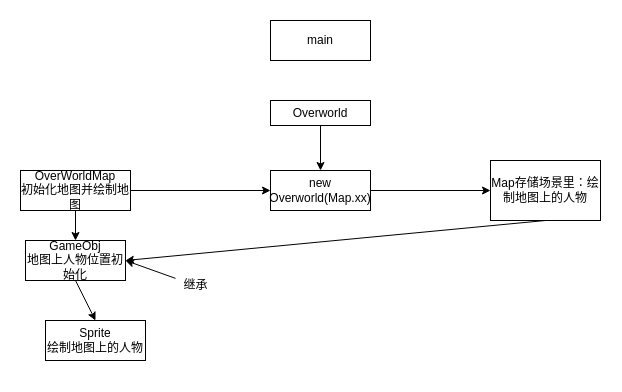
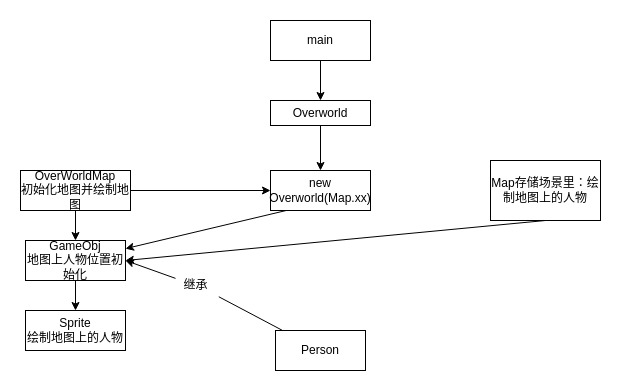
edge "main" -> "Overworld": added
edge "new Overworld(Map.xx)" -> "Map存储场景里：绘制地图上的人物": now "new Overworld(Map.xx)" -> "GameObj 地图上人物位置初始化"
edge "继承" -- "Person": added
node "Sprite 绘制地图上的人物": moved (96, 341) -> (76, 331)
node "Person": added
